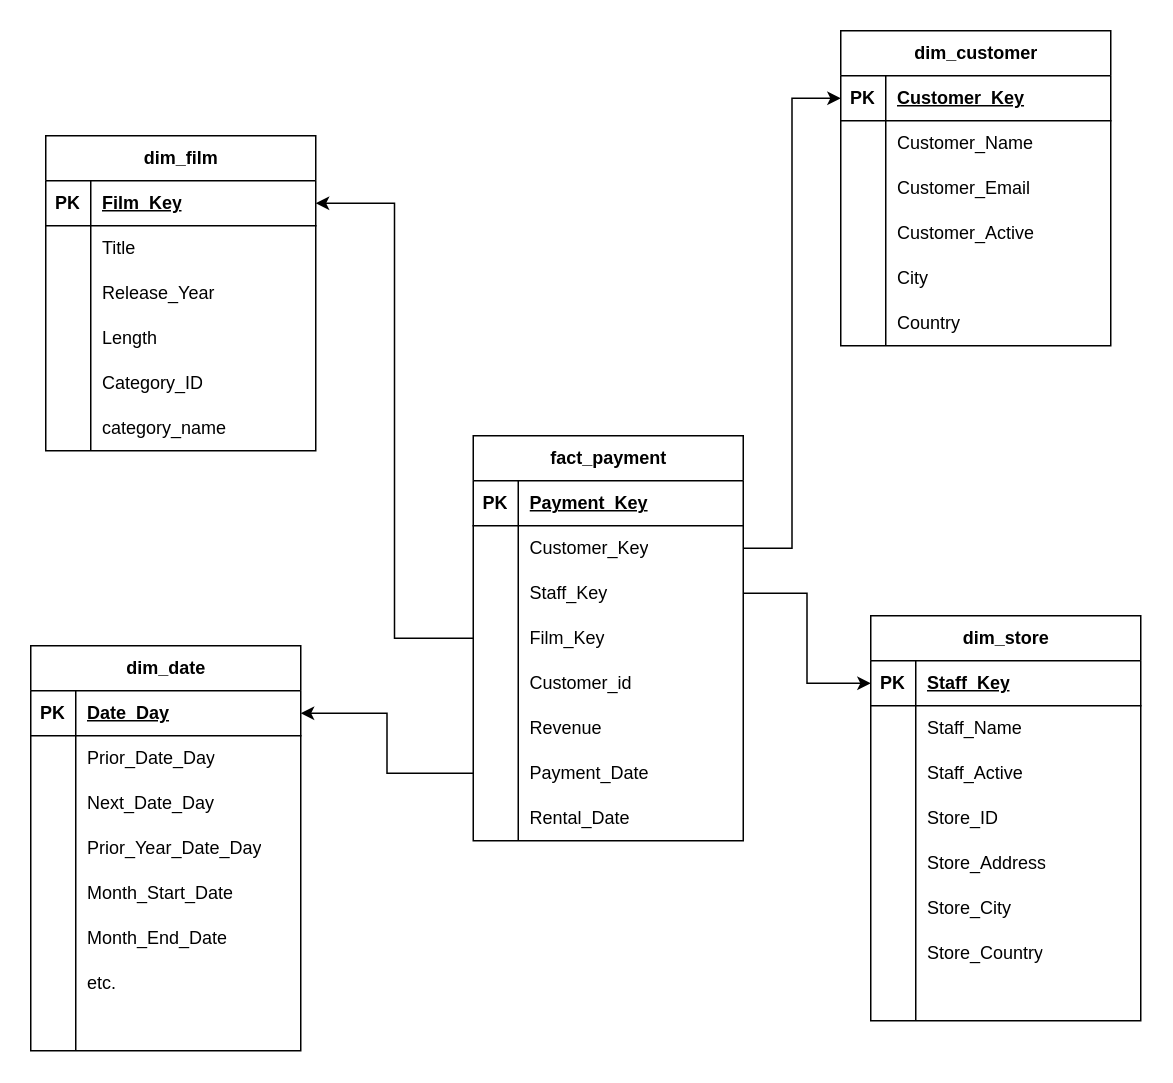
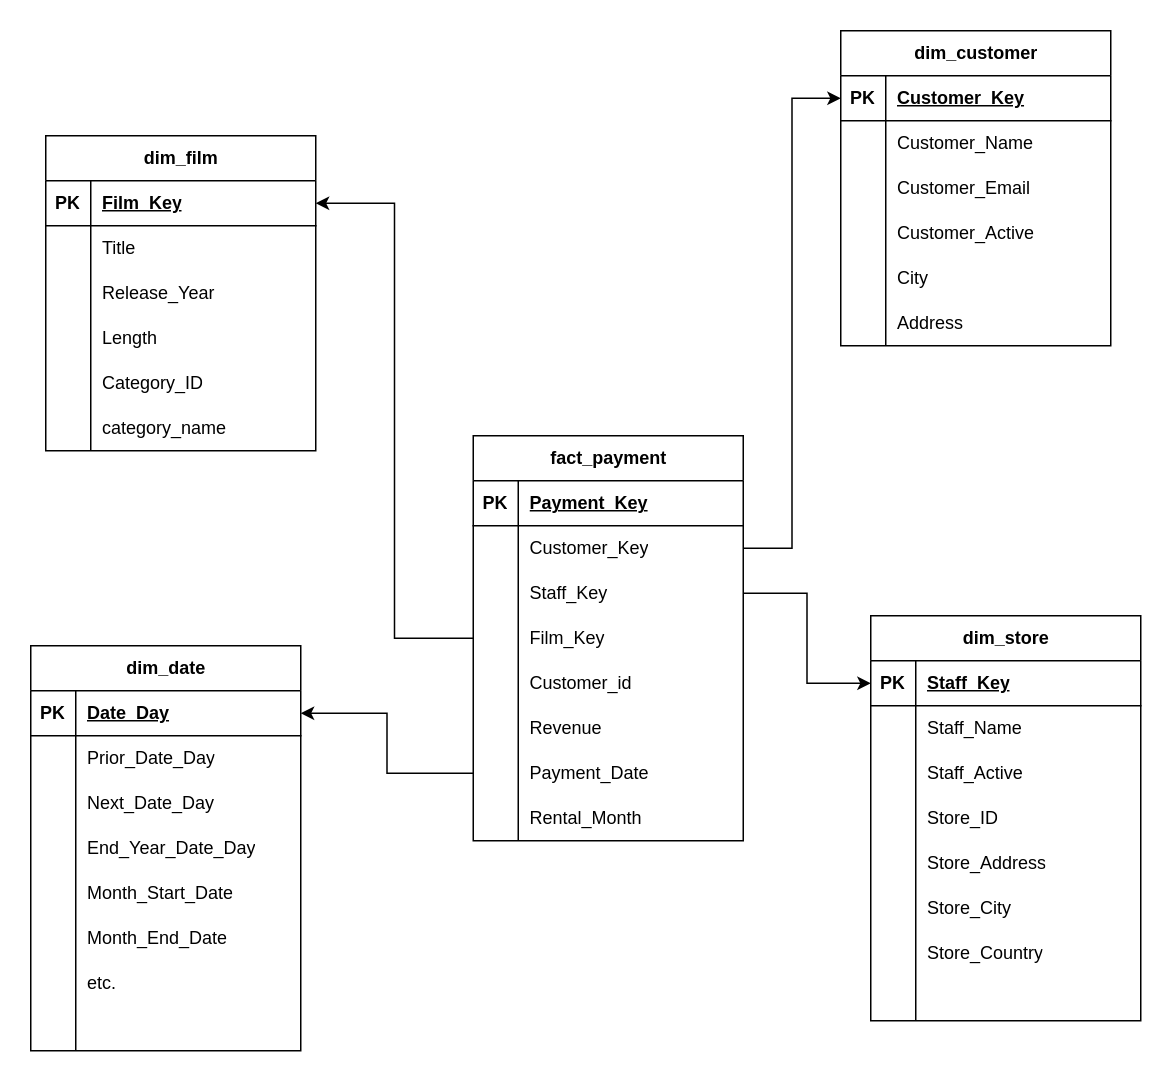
node "Country": label "Country" -> "Address"
node "Rental_Date": label "Rental_Date" -> "Rental_Month"
node "Prior_Year_Date_Day": label "Prior_Year_Date_Day" -> "End_Year_Date_Day"
